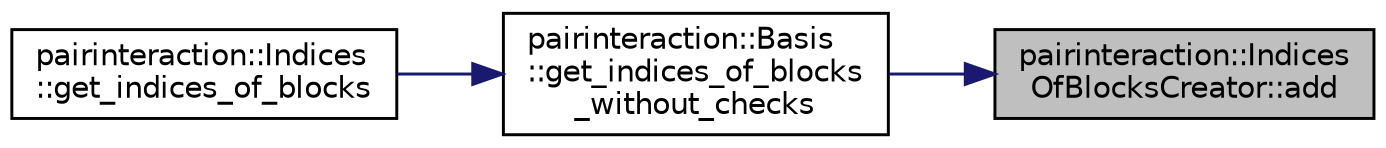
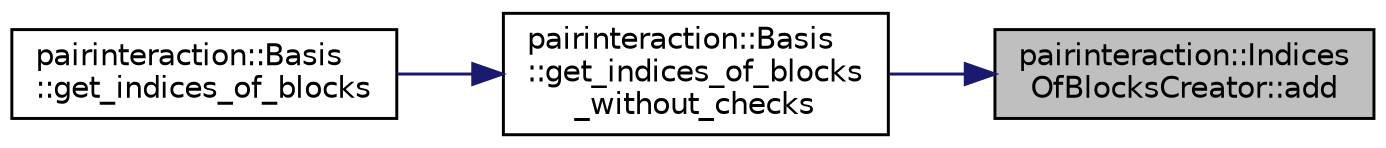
node "pairinteraction::Indices ::get_indices_of_blocks": label "pairinteraction::Indices ::get_indices_of_blocks" -> "pairinteraction::Basis ::get_indices_of_blocks"
